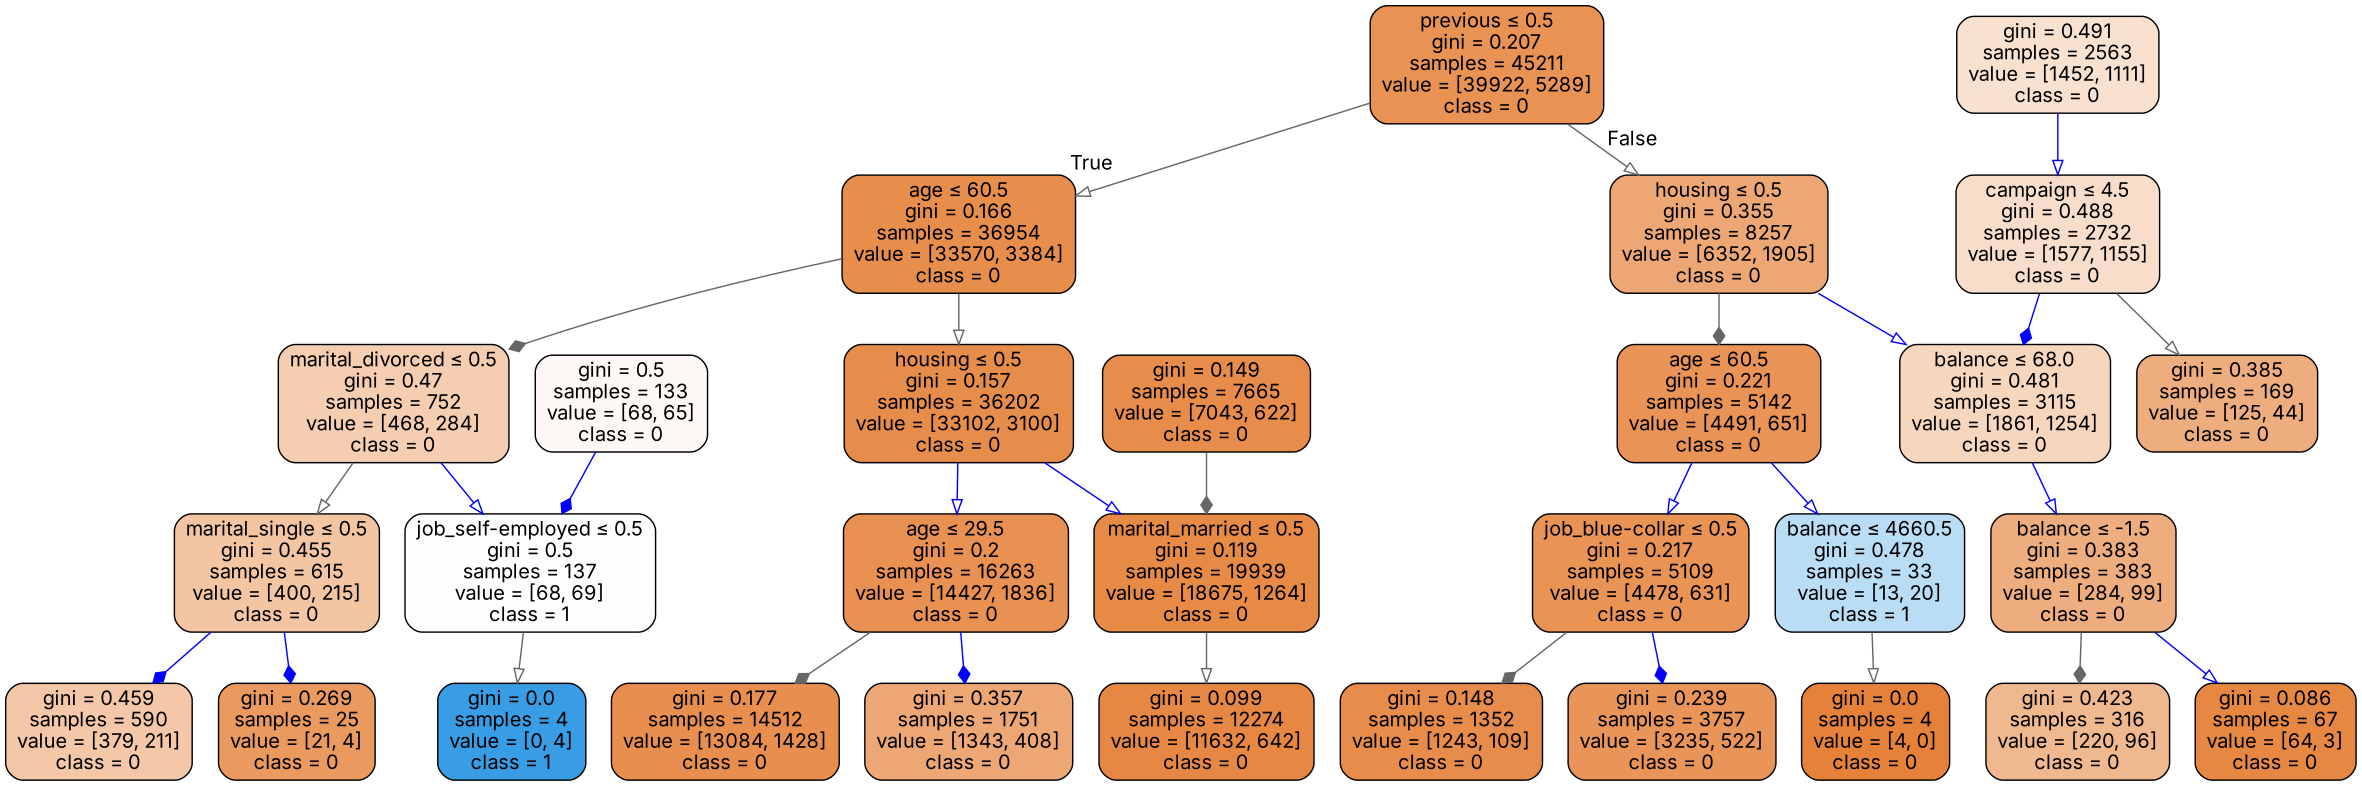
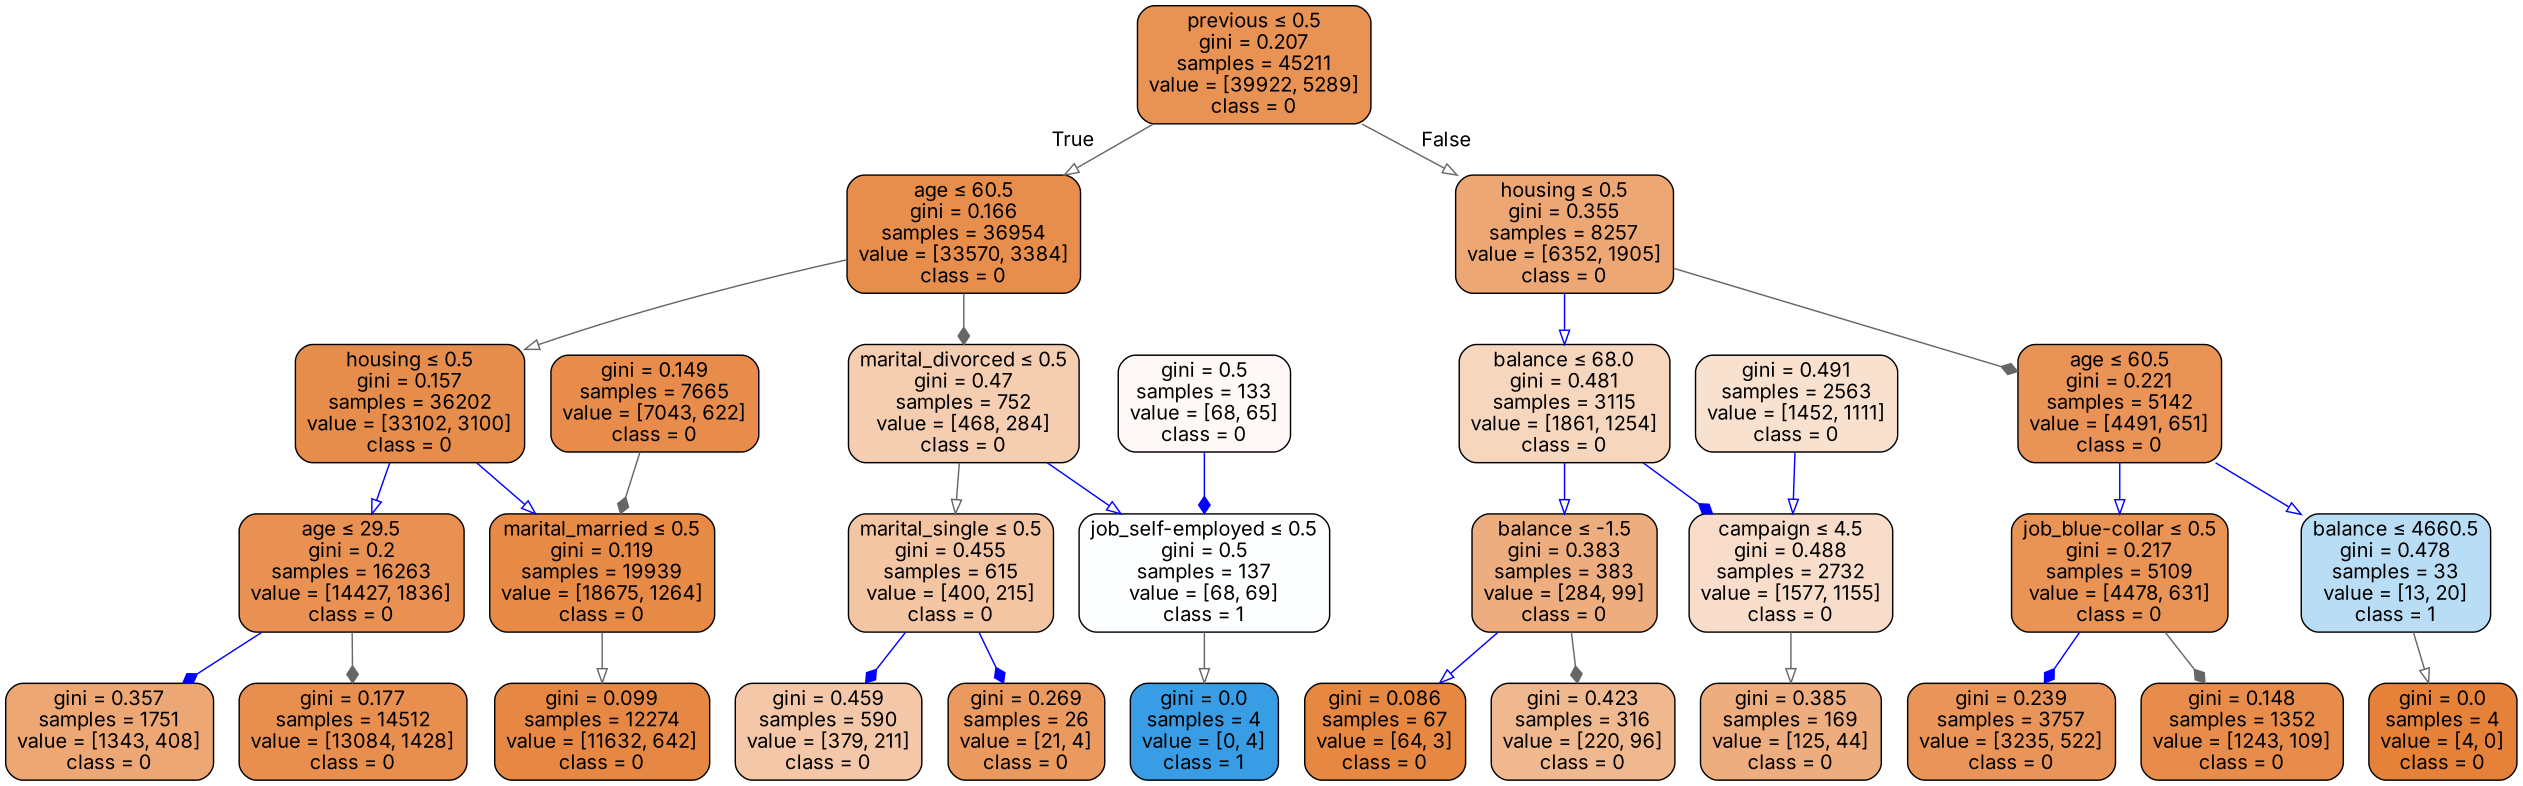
edge "campaign ≤ 4.5" -> "balance ≤ 68.0": reversed
node "gini = 0.269": text "samples = 25" -> "samples = 26"
